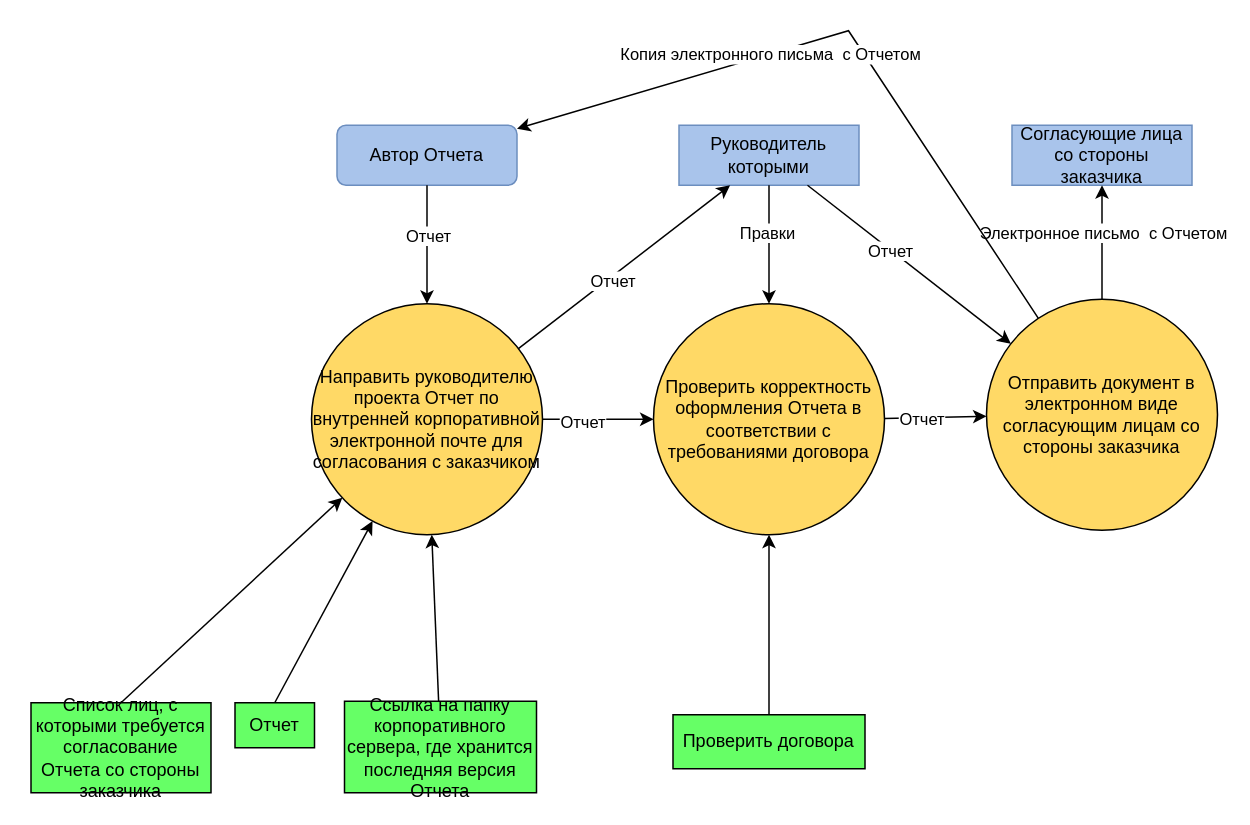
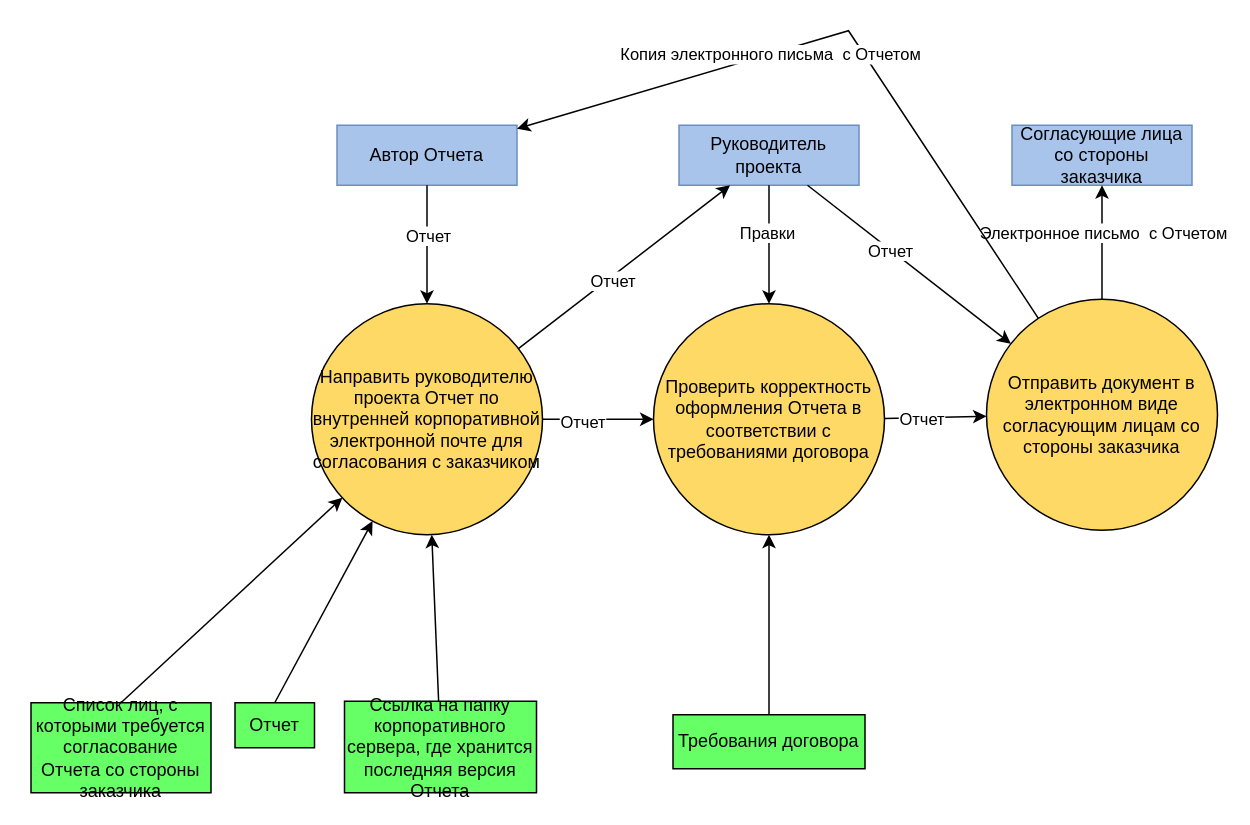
node "Автор Отчета": shape rounded rectangle -> rectangle
node "Руководитель которыми": label "Руководитель которыми" -> "Руководитель проекта"
node "Проверить договора": label "Проверить договора" -> "Требования договора"
